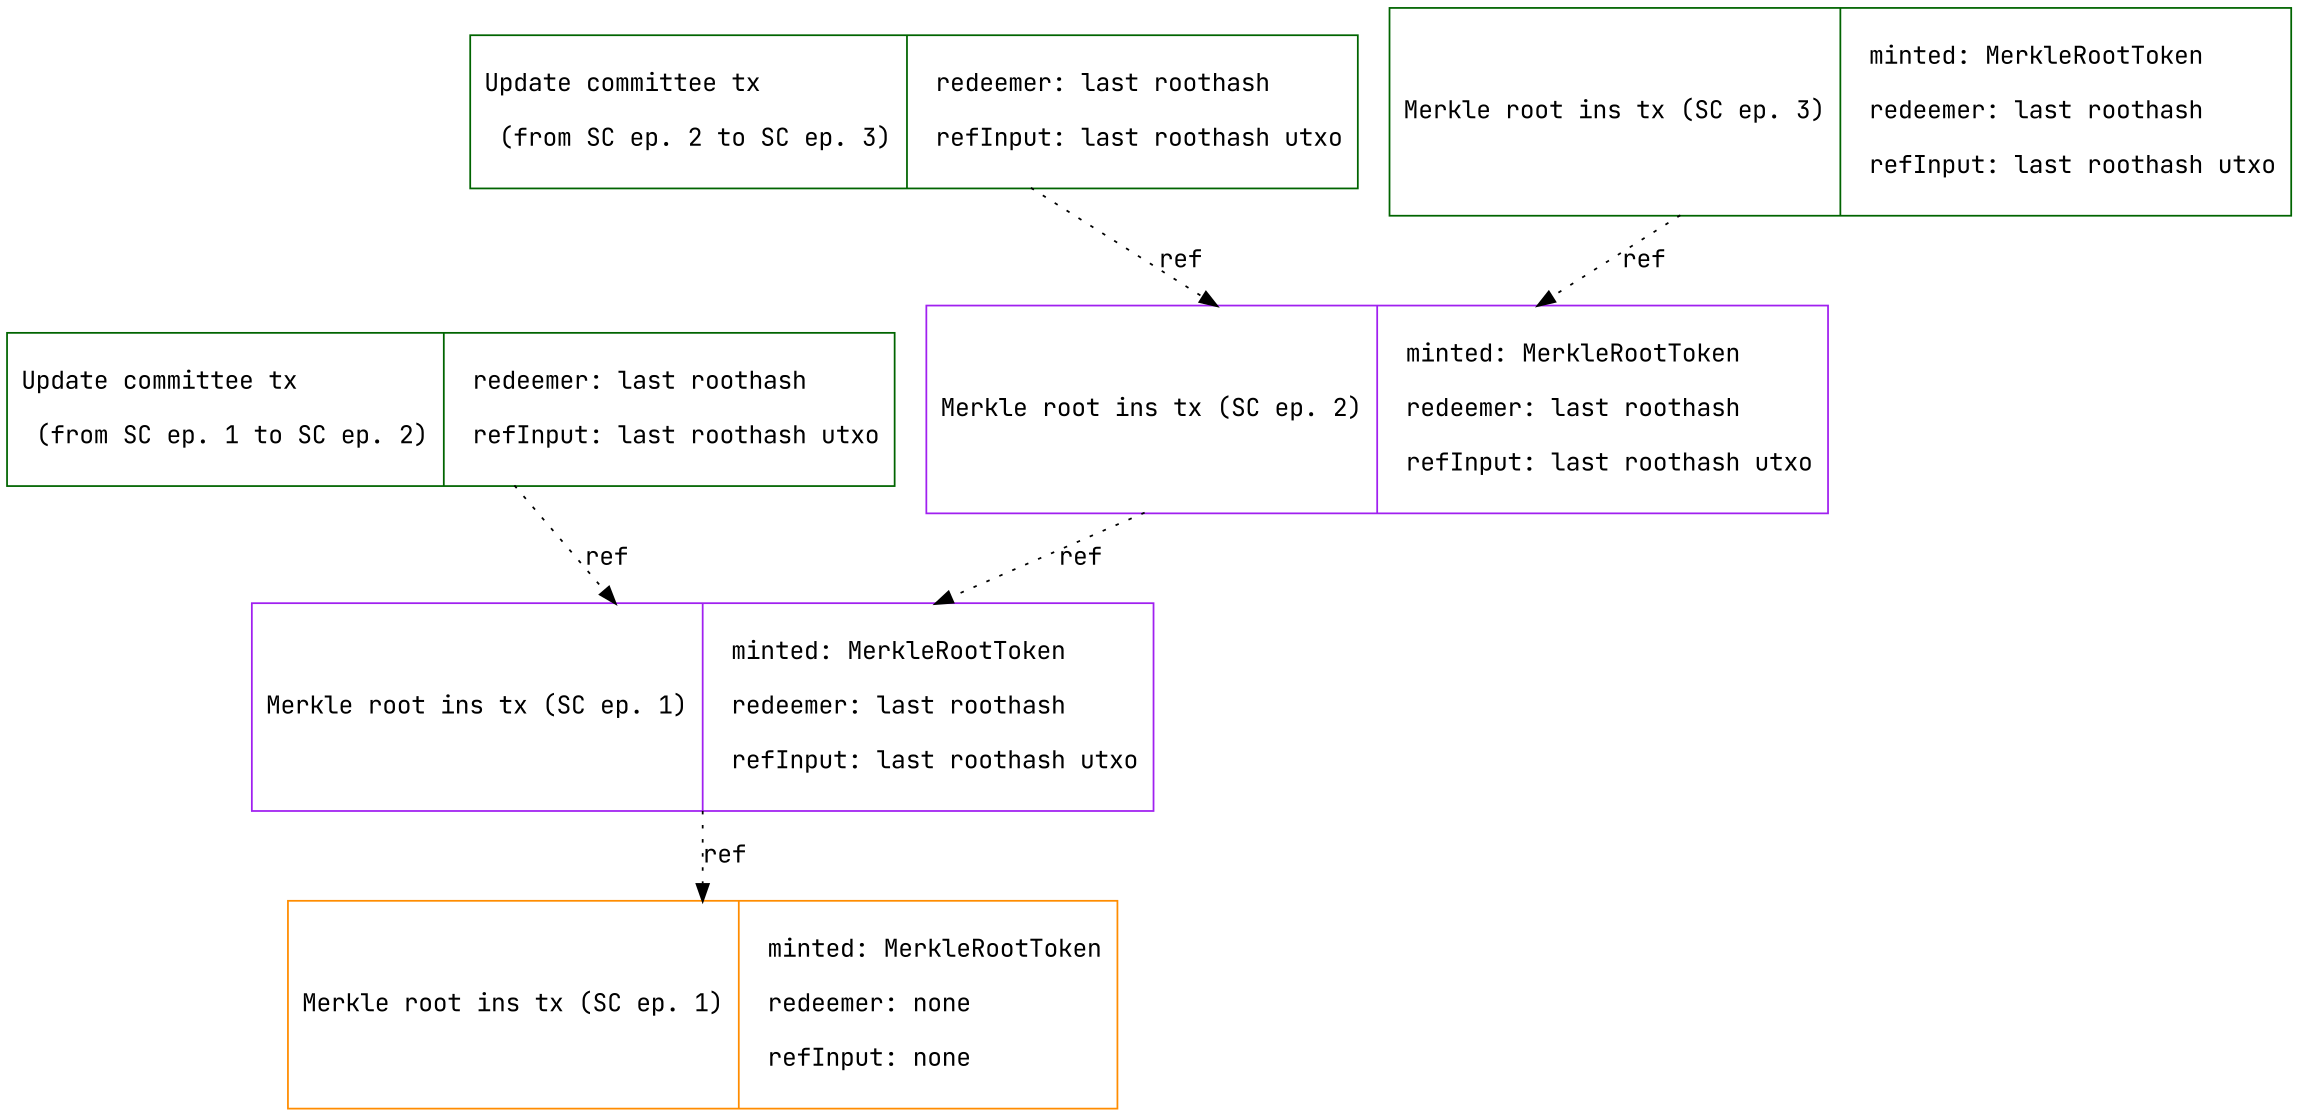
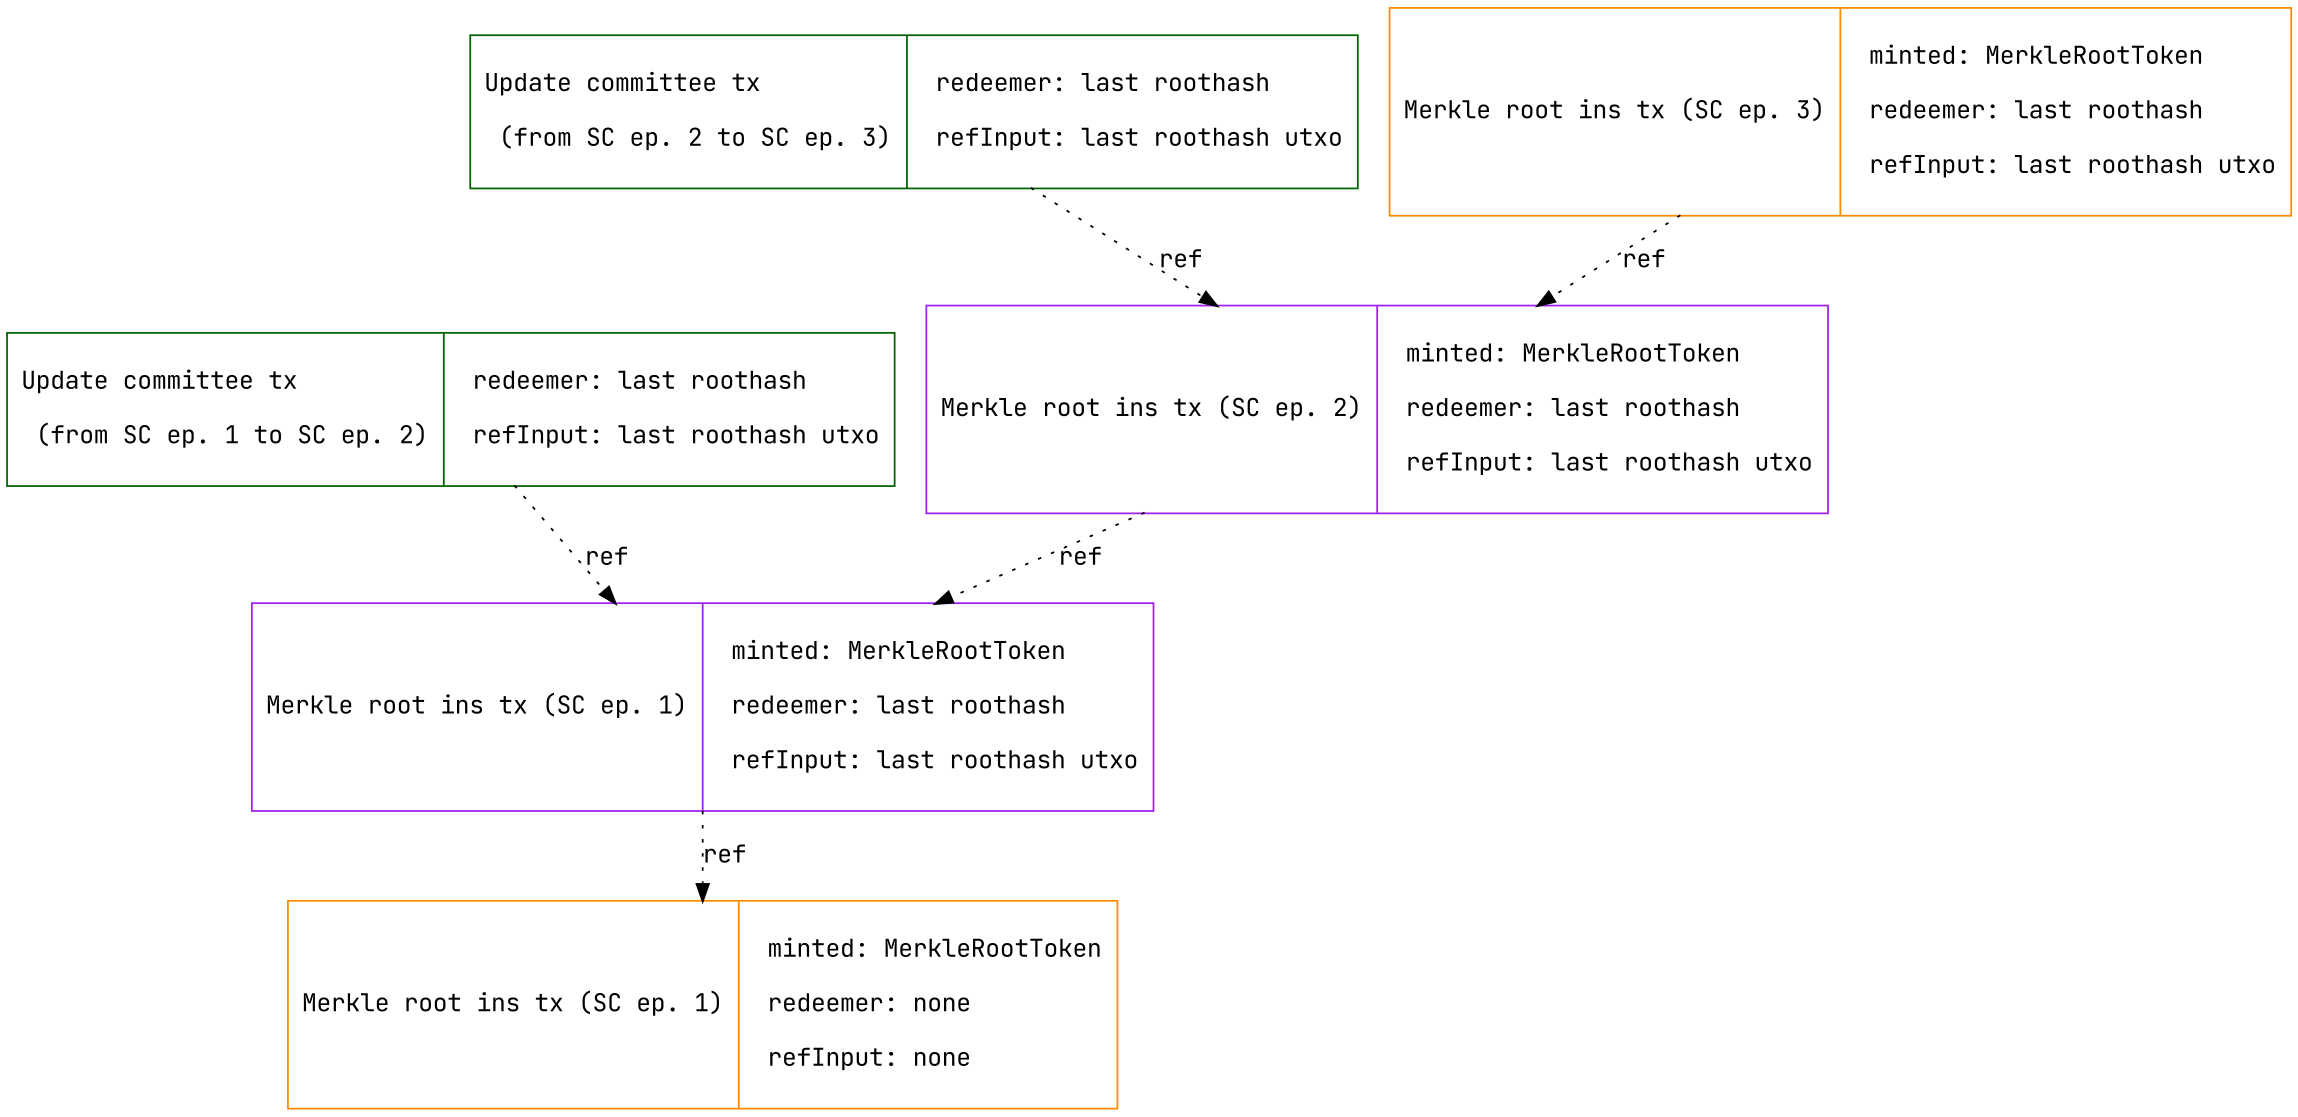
node "Merkle root ins tx (SC ep. 3)": color darkgreen -> darkorange
